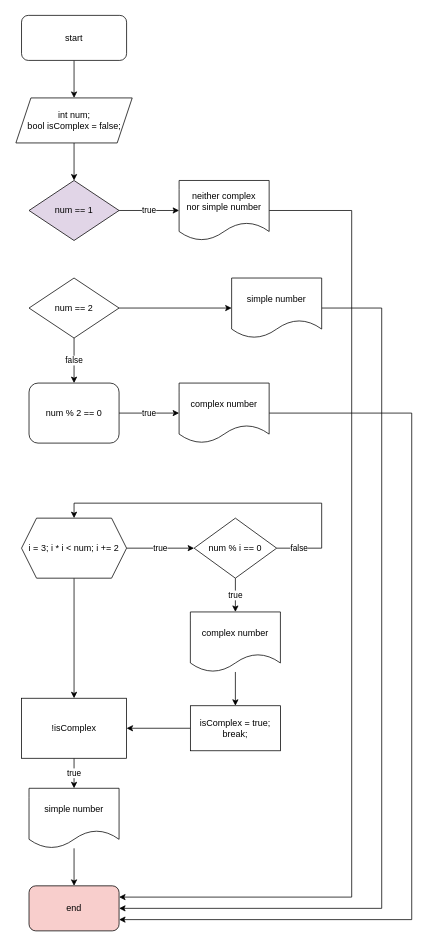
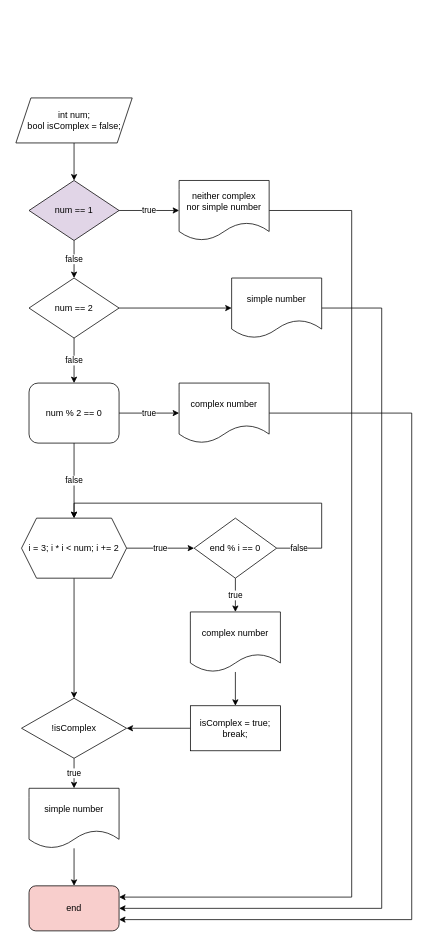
node "start": removed
edge "start" -> "int num; bool isComplex = false;": removed
edge "num == 1" -> "num == 2": added, label "false"
edge "num % 2 == 0" -> "i = 3; i * i < num; i += 2": added, label "false"
node "num % i == 0": label "num % i == 0" -> "end % i == 0"
node "!isComplex": shape rectangle -> diamond
